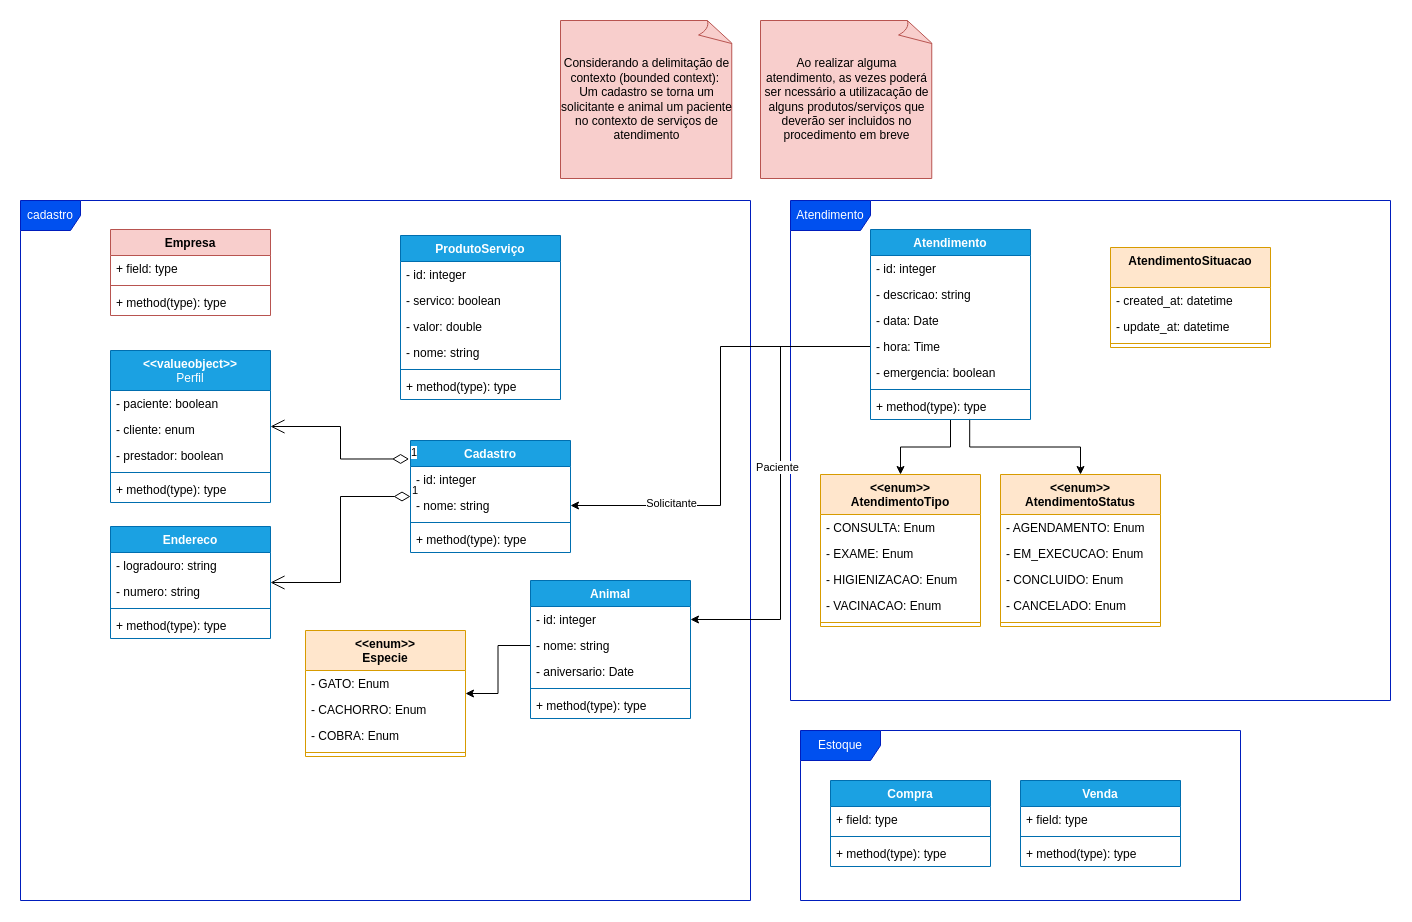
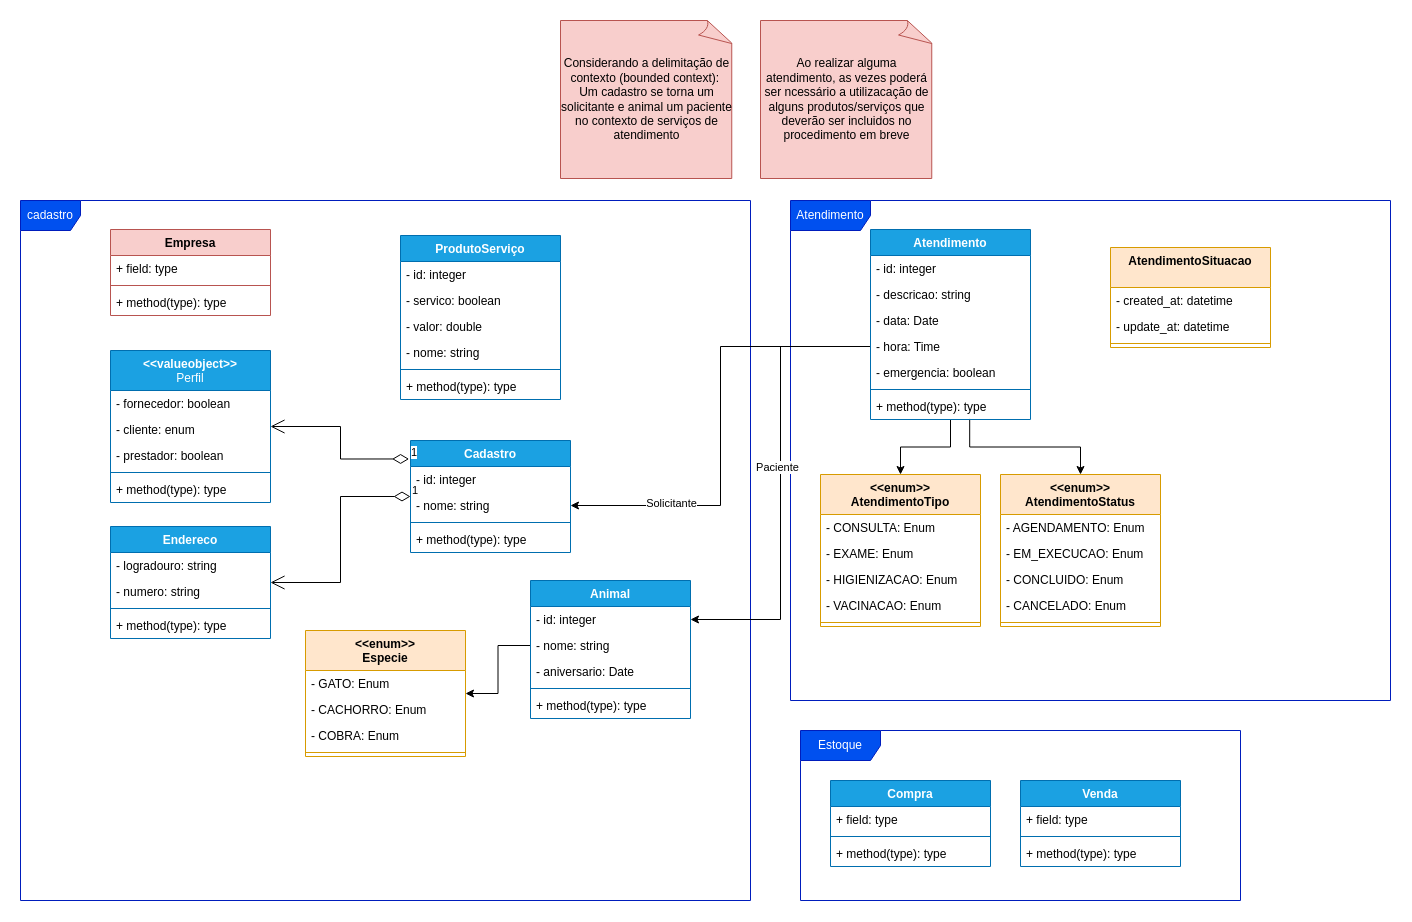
node "- paciente: boolean": label "- paciente: boolean" -> "- fornecedor: boolean"
